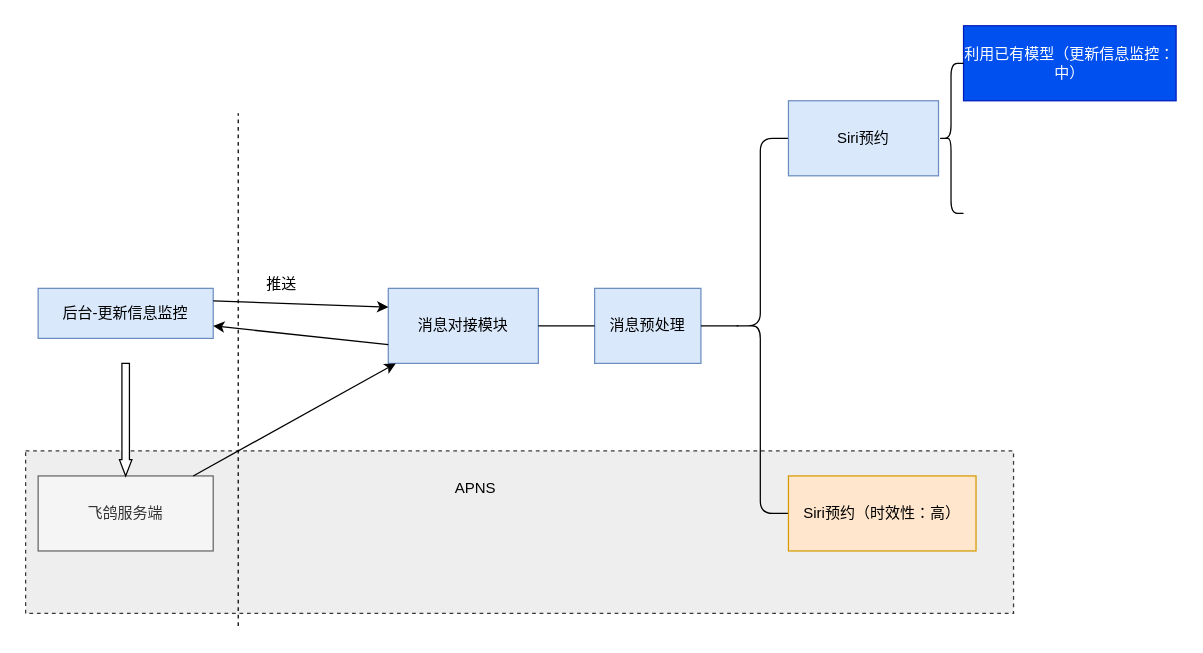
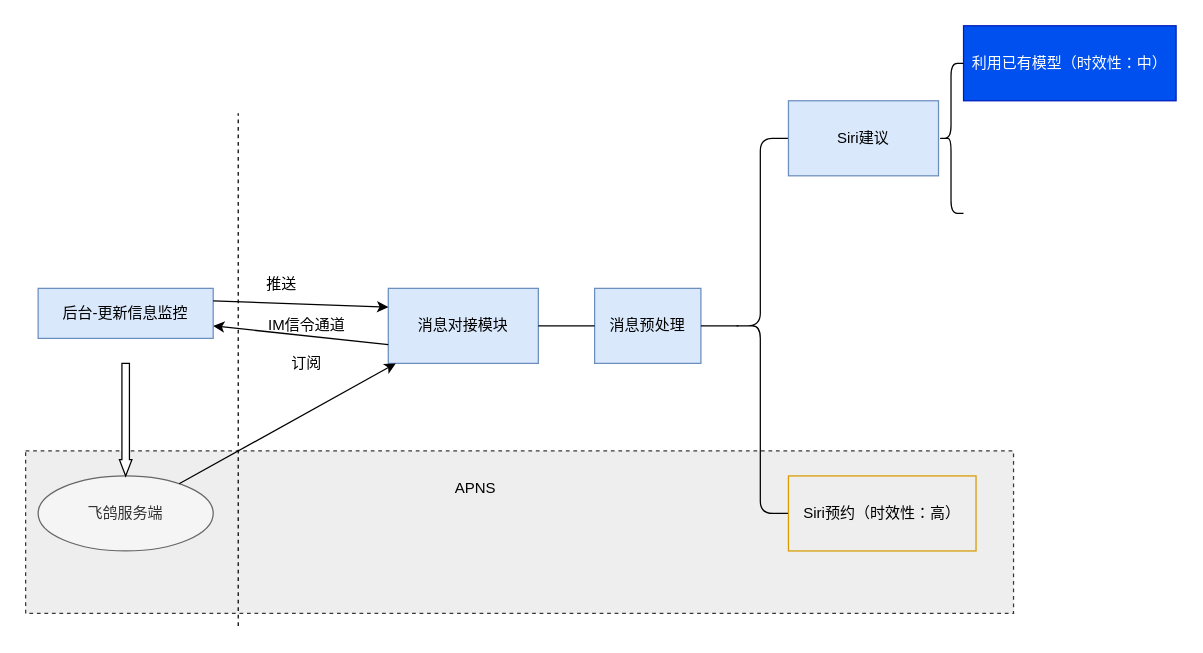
node "利用已有模型（更新信息监控：中）": label "利用已有模型（更新信息监控：中）" -> "利用已有模型（时效性：中）"
node "Siri预约": label "Siri预约" -> "Siri建议"
node "IM信令通道": added
node "订阅": added
node "飞鸽服务端": shape rectangle -> ellipse
node "Siri预约（时效性：高）": fillcolor #ffe6cc -> #eeeeee
